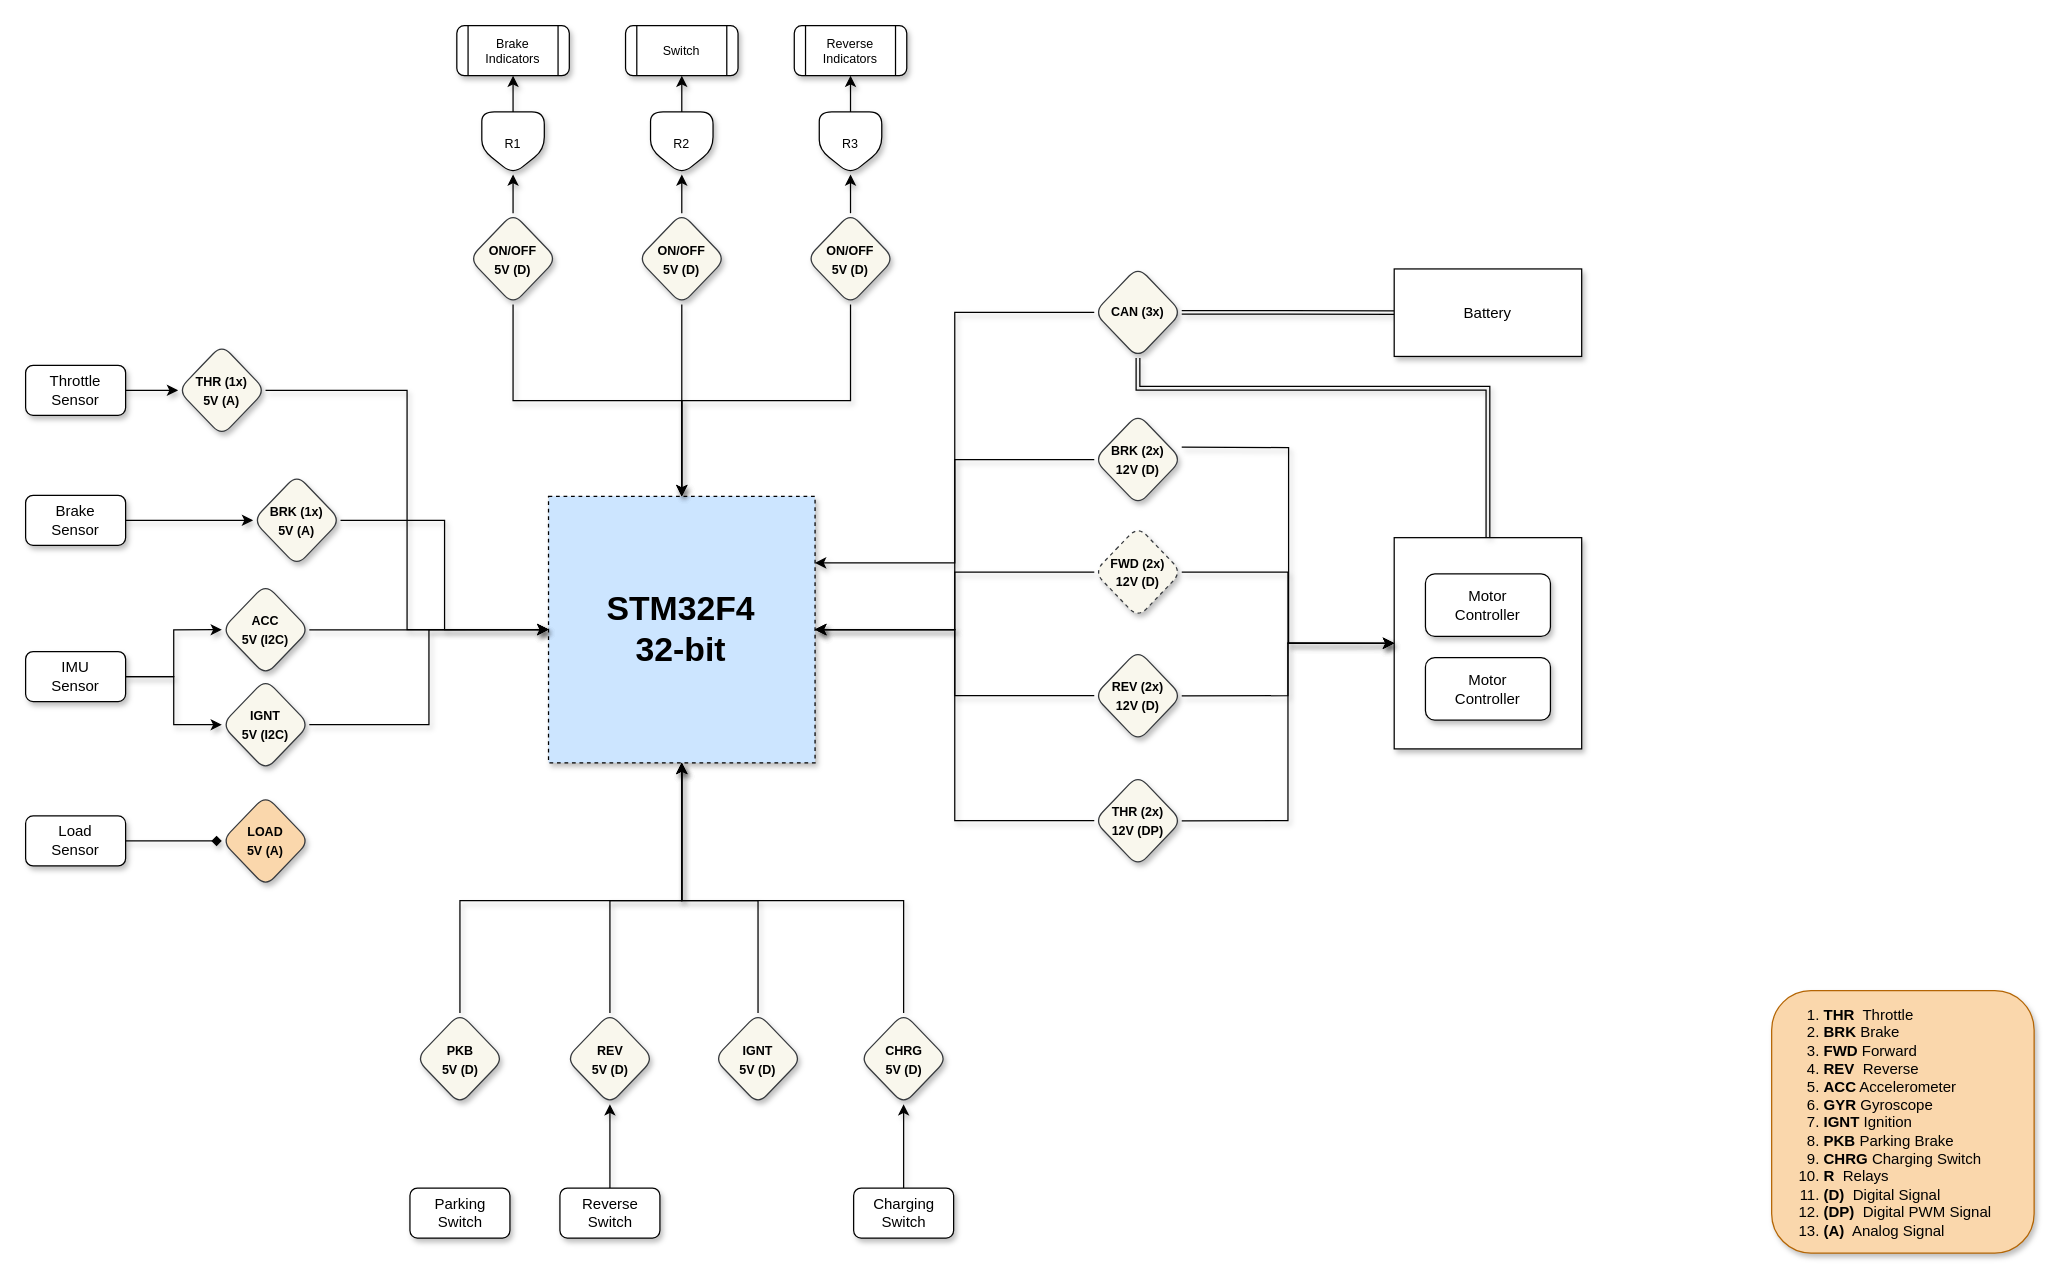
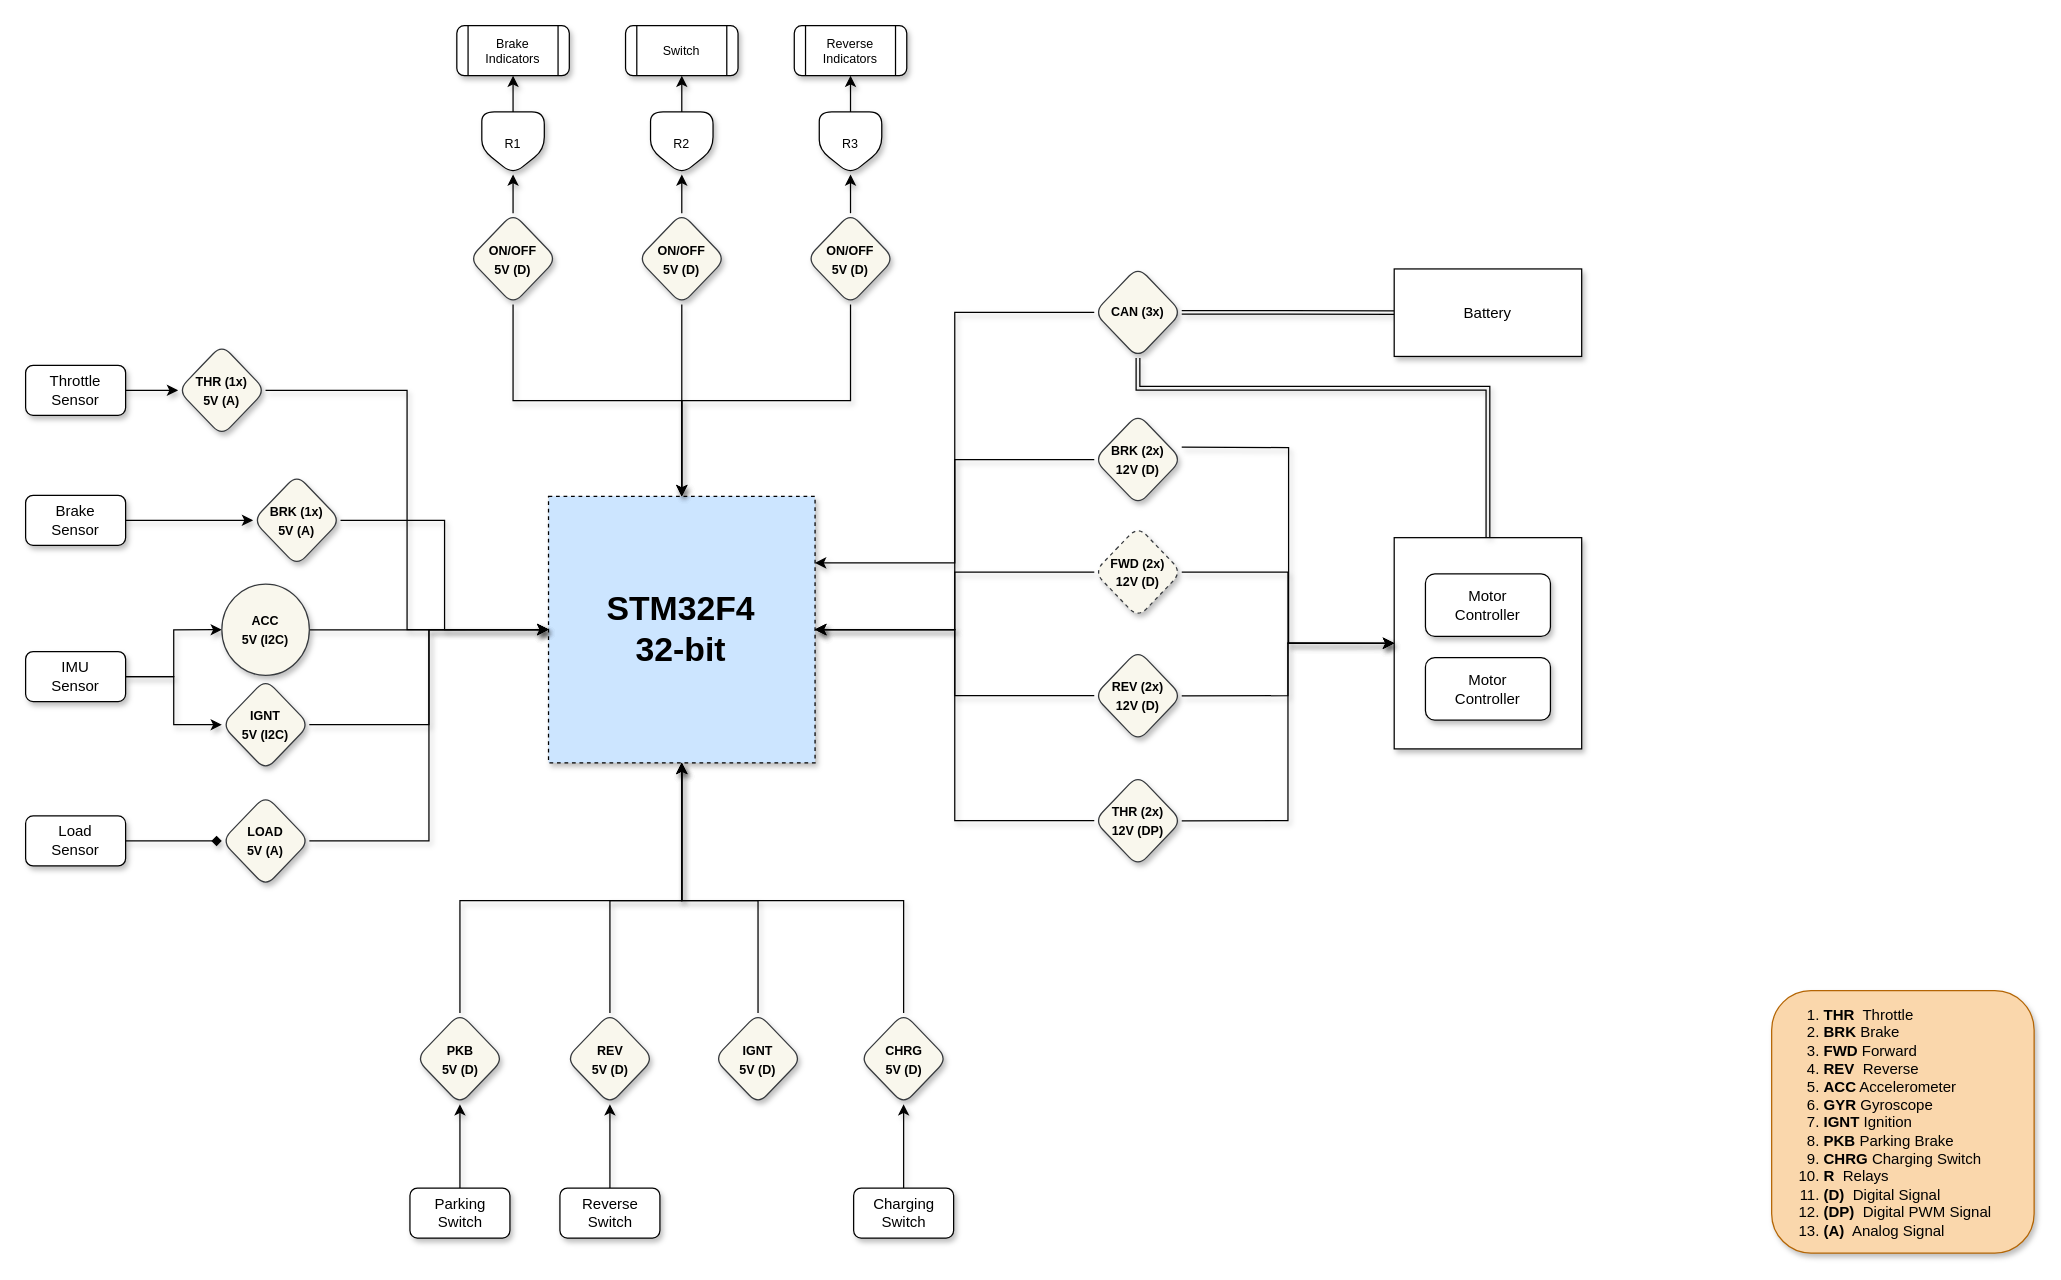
node "ACC 5V (I2C)": shape diamond -> ellipse
node "LOAD 5V (A)": fillcolor #fad7ac -> #f9f7ed
edge "LOAD 5V (A)" -> "STM32F4 32-bit": added
edge "Parking Switch" -> "PKB 5V (D)": added
